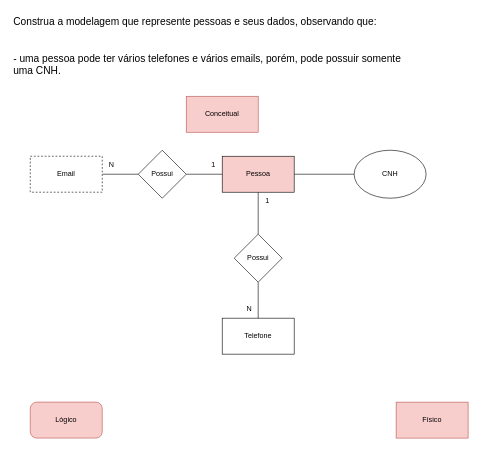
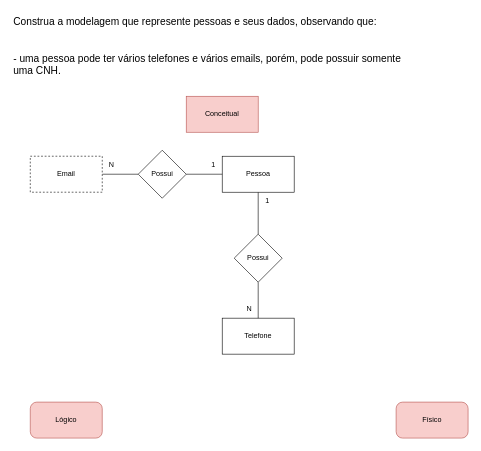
node "Pessoa": fillcolor #f8cecc -> #ffffff
edge "Pessoa" -- "CNH": removed
node "CNH": removed
node "Físico": shape rectangle -> rounded rectangle
